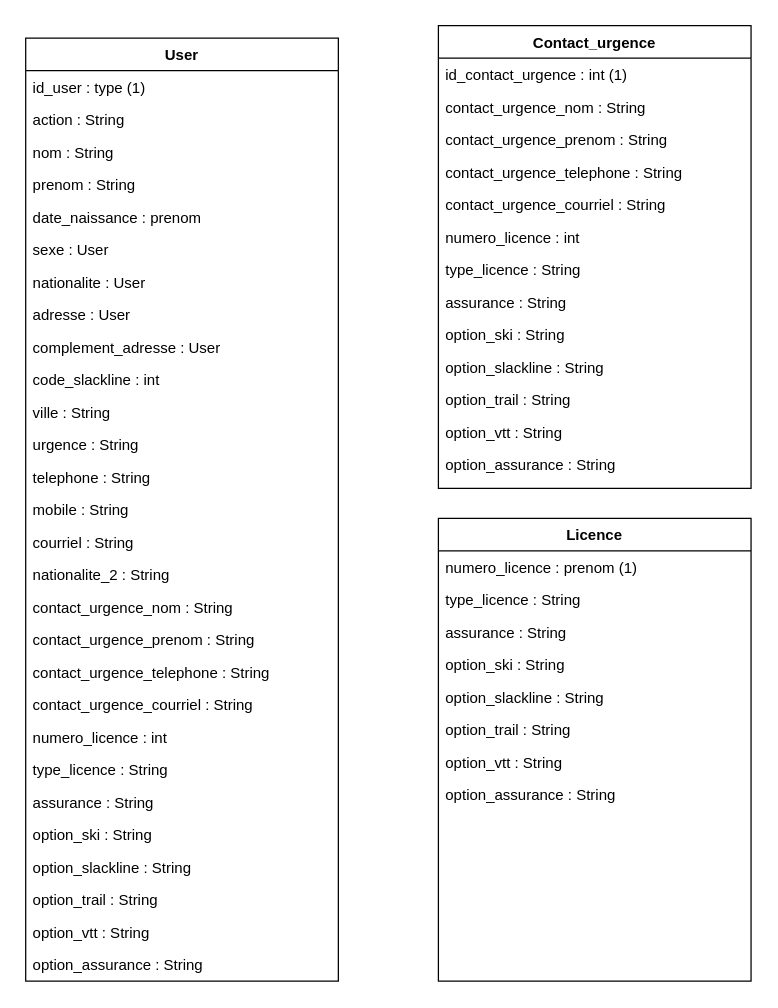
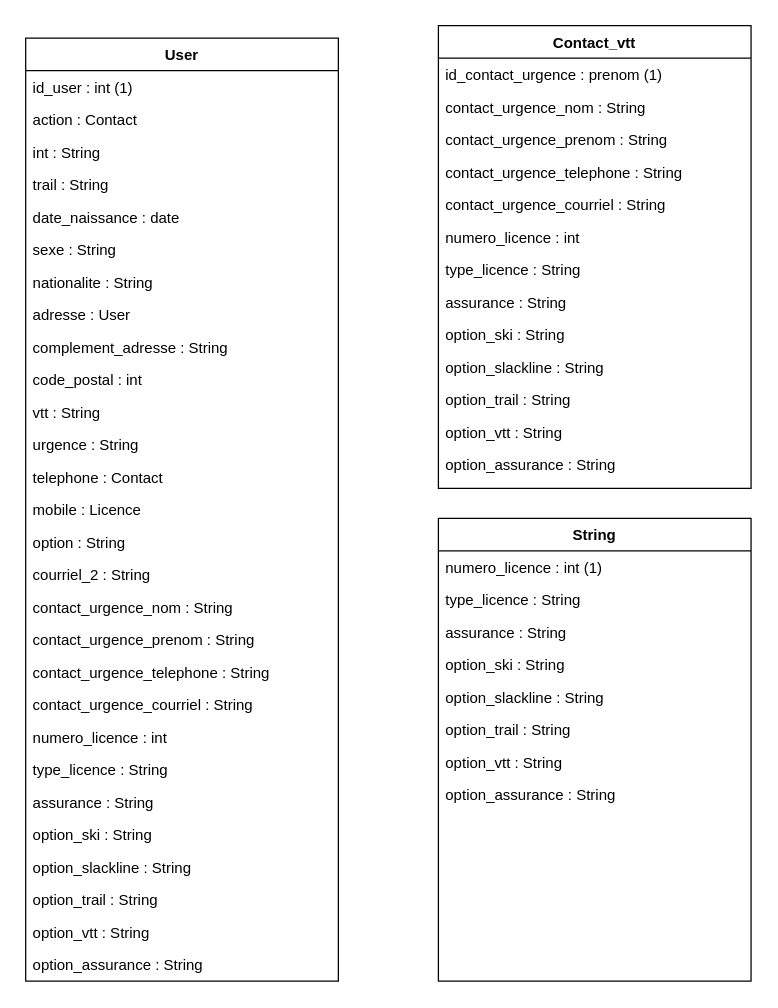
node "Contact_urgence": label "Contact_urgence" -> "Contact_vtt"
node "id_contact_urgence : int (1)": label "id_contact_urgence : int (1)" -> "id_contact_urgence : prenom (1)"
node "id_user : type (1)": label "id_user : type (1)" -> "id_user : int (1)"
node "action : String": label "action : String" -> "action : Contact"
node "nom : String": label "nom : String" -> "int : String"
node "prenom : String": label "prenom : String" -> "trail : String"
node "date_naissance : prenom": label "date_naissance : prenom" -> "date_naissance : date"
node "sexe : User": label "sexe : User" -> "sexe : String"
node "nationalite : User": label "nationalite : User" -> "nationalite : String"
node "complement_adresse : User": label "complement_adresse : User" -> "complement_adresse : String"
node "code_slackline : int": label "code_slackline : int" -> "code_postal : int"
node "ville : String": label "ville : String" -> "vtt : String"
node "telephone : String": label "telephone : String" -> "telephone : Contact"
node "mobile : String": label "mobile : String" -> "mobile : Licence"
node "Licence": label "Licence" -> "String"
node "courriel : String": label "courriel : String" -> "option : String"
node "numero_licence : prenom (1)": label "numero_licence : prenom (1)" -> "numero_licence : int (1)"
node "nationalite_2 : String": label "nationalite_2 : String" -> "courriel_2 : String"
